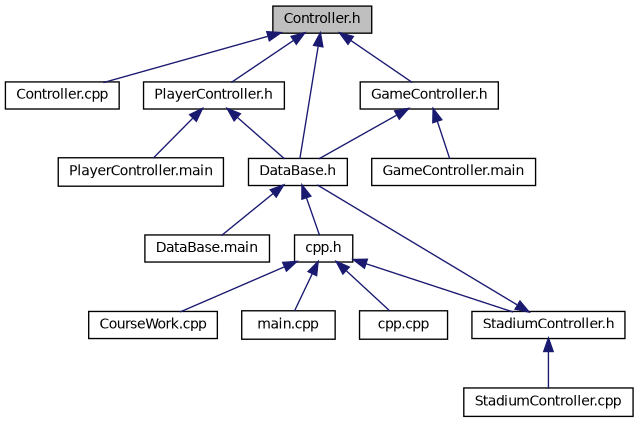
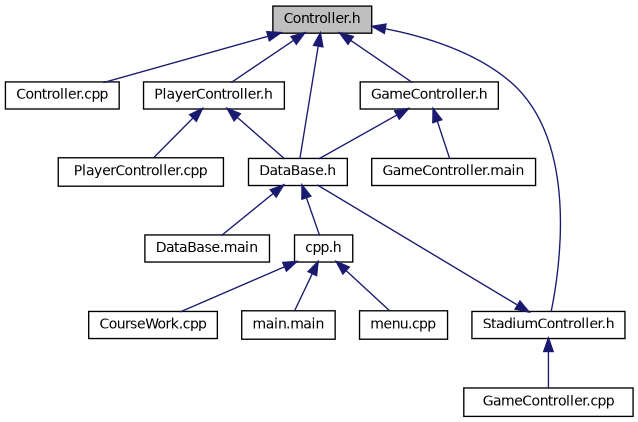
node "PlayerController.main": label "PlayerController.main" -> "PlayerController.cpp"
edge "StadiumController.h" -> "cpp.h": now "StadiumController.h" -> "Controller.h"
node "main.cpp": label "main.cpp" -> "main.main"
node "cpp.cpp": label "cpp.cpp" -> "menu.cpp"
node "StadiumController.cpp": label "StadiumController.cpp" -> "GameController.cpp"
